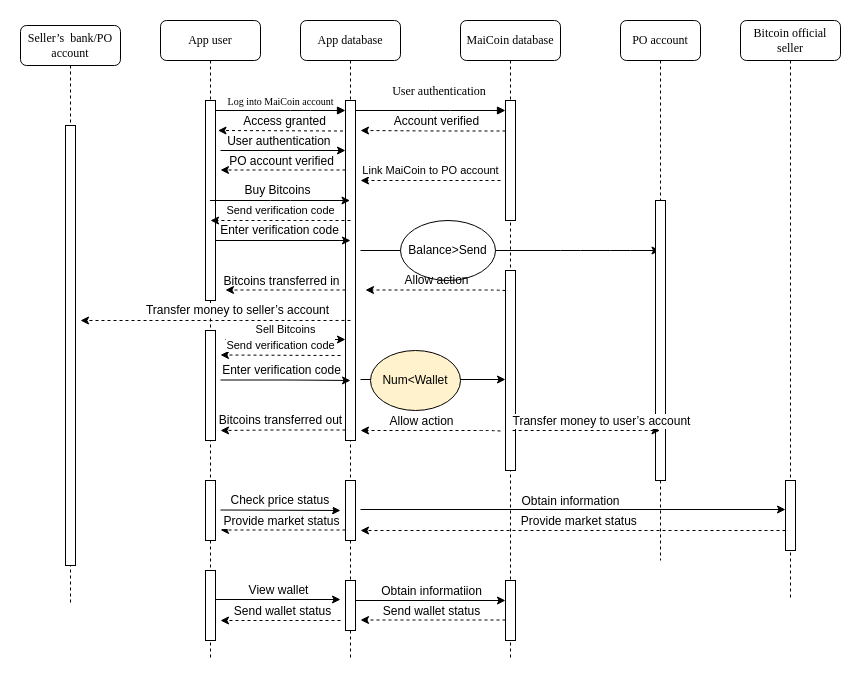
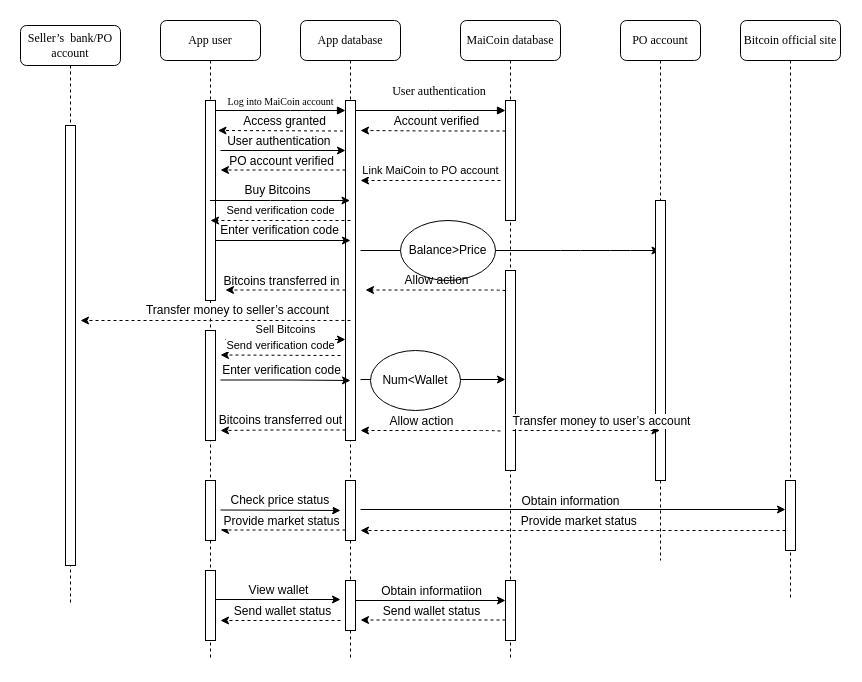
node "Bitcoin official seller": label "Bitcoin official seller" -> "Bitcoin official site"
node "Balance>Send": label "Balance>Send" -> "Balance>Price"
node "Num<Wallet": fillcolor #fff2cc -> #ffffff
